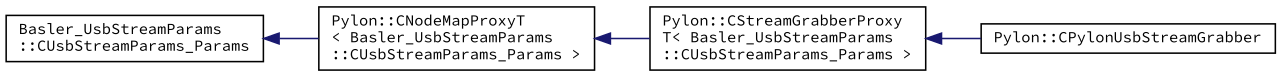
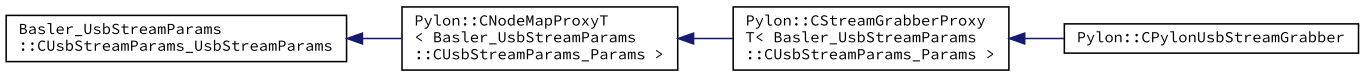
node "Basler_UsbStreamParams ::CUsbStreamParams_Params": label "Basler_UsbStreamParams ::CUsbStreamParams_Params" -> "Basler_UsbStreamParams ::CUsbStreamParams_UsbStreamParams"
